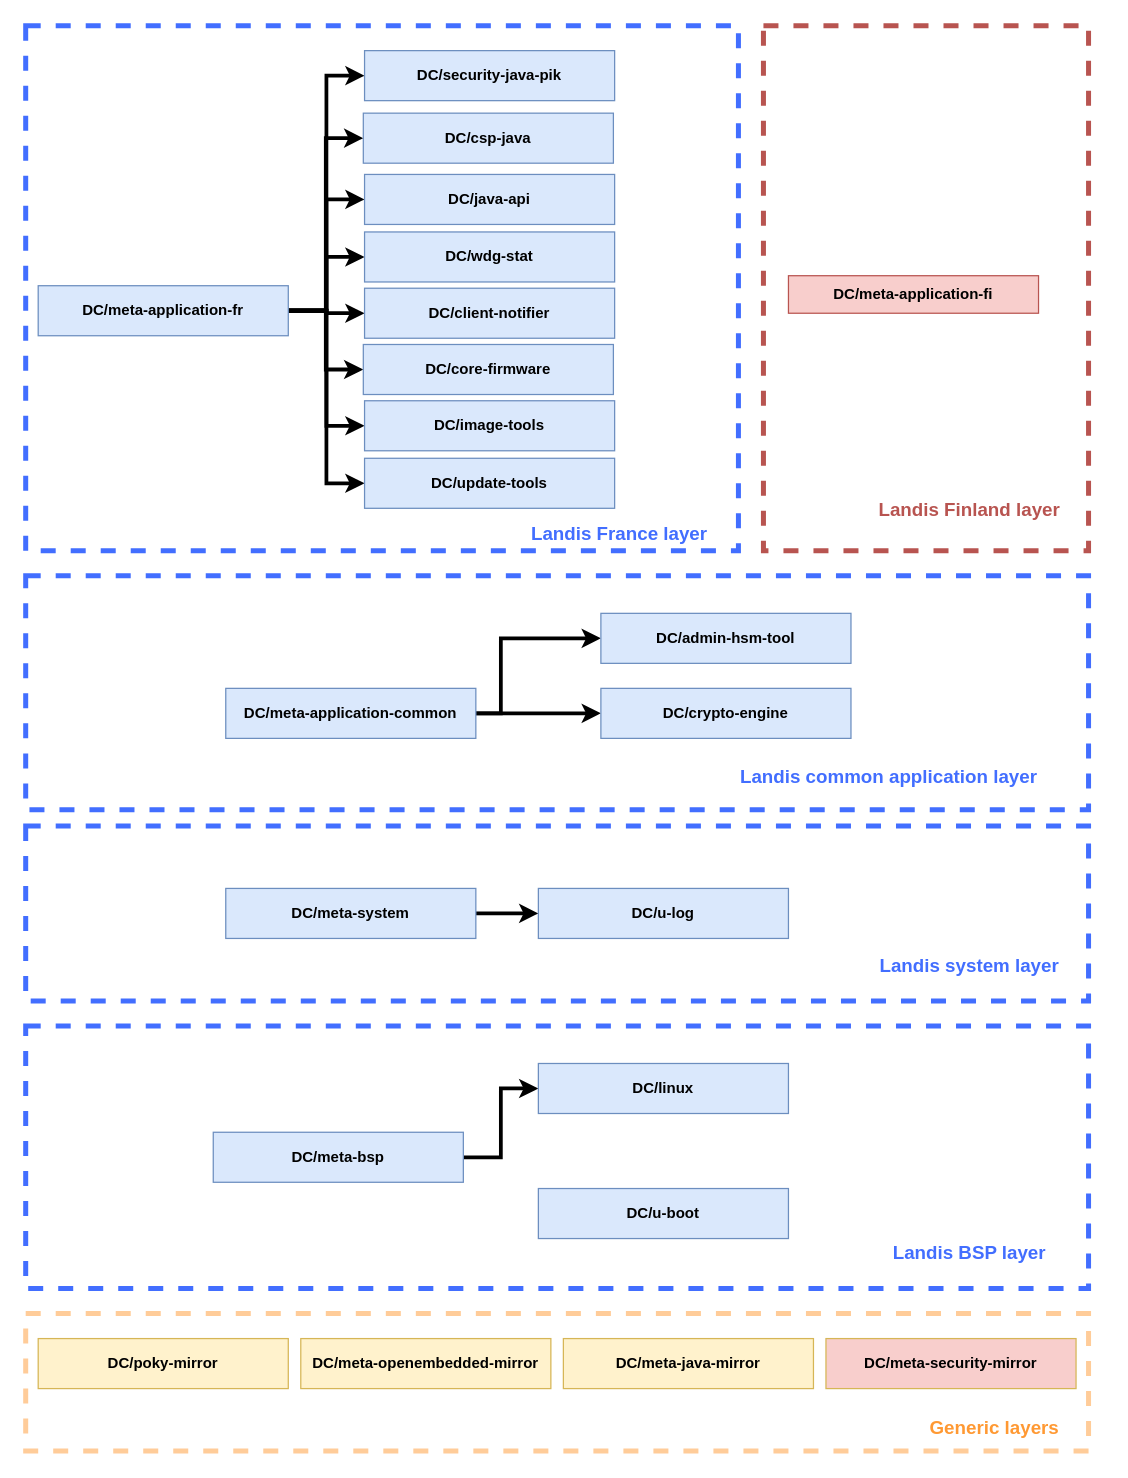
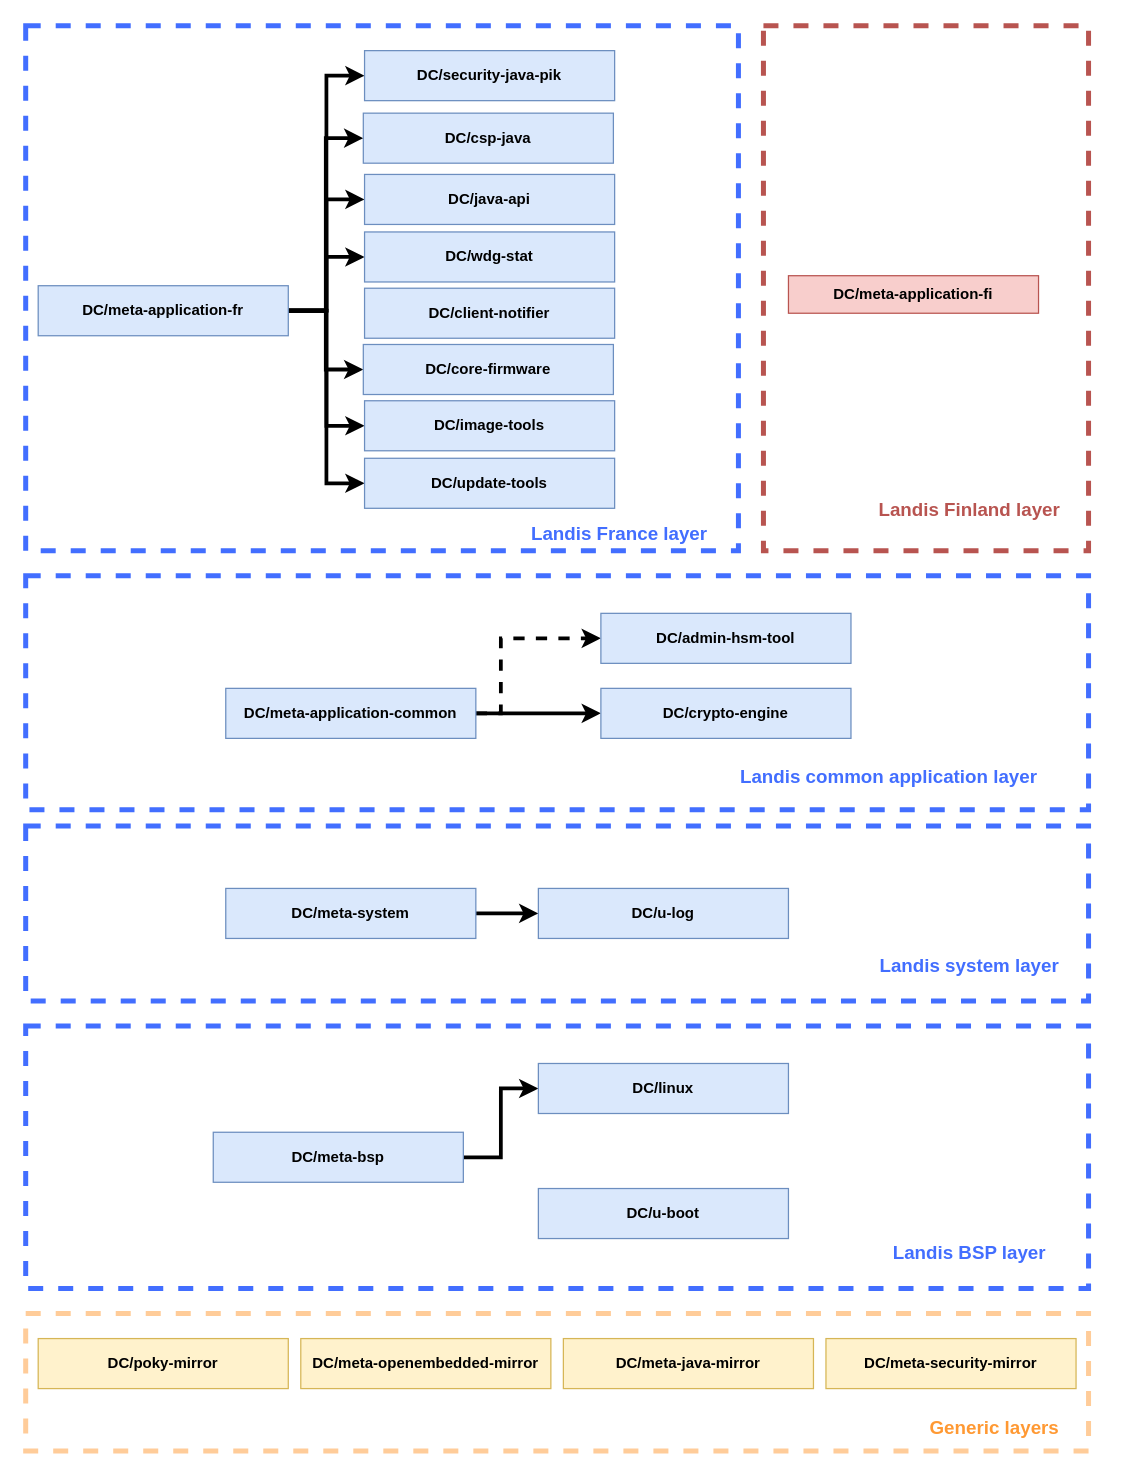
edge "DC/meta-application-fr" -> "DC/client-notifier": removed
edge "DC/meta-application-common" -> "DC/admin-hsm-tool": style solid -> dashed
node "DC/meta-security-mirror": fillcolor #f8cecc -> #fff2cc
